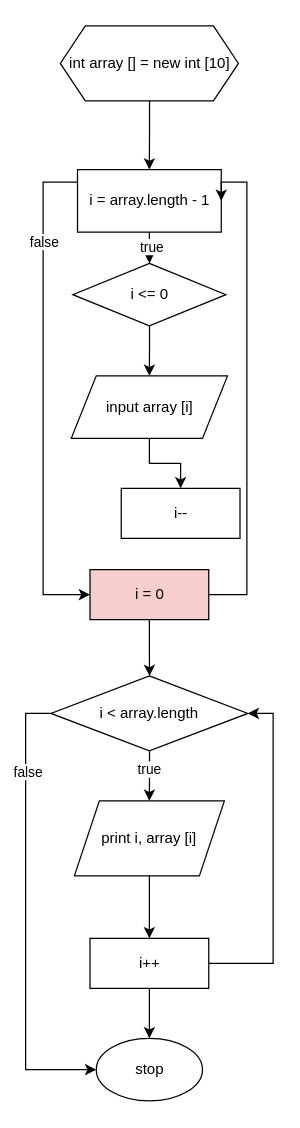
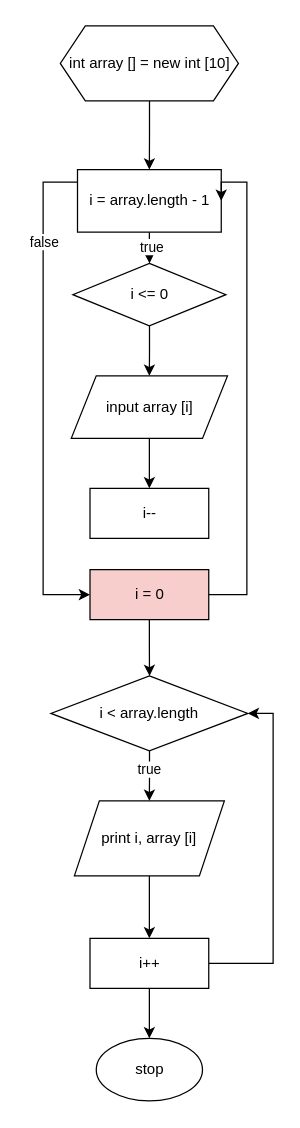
node "i--": moved (181, 513) -> (149, 513)
edge "i < array.length" -> "stop": removed, label "false"
